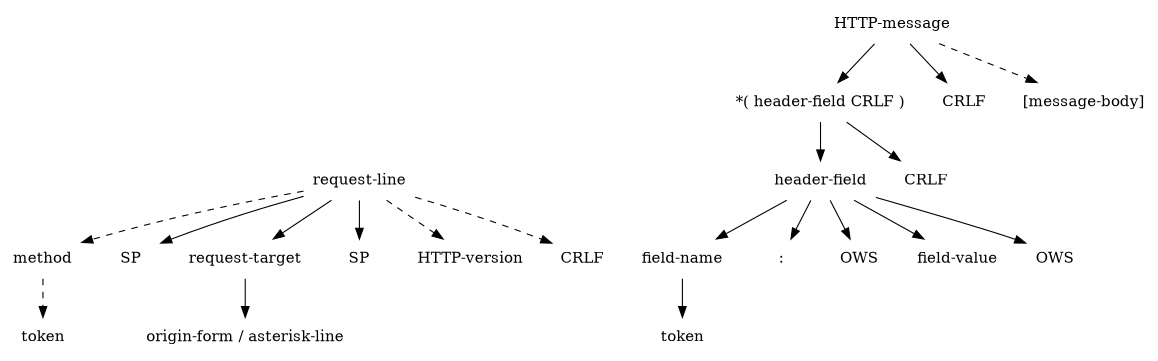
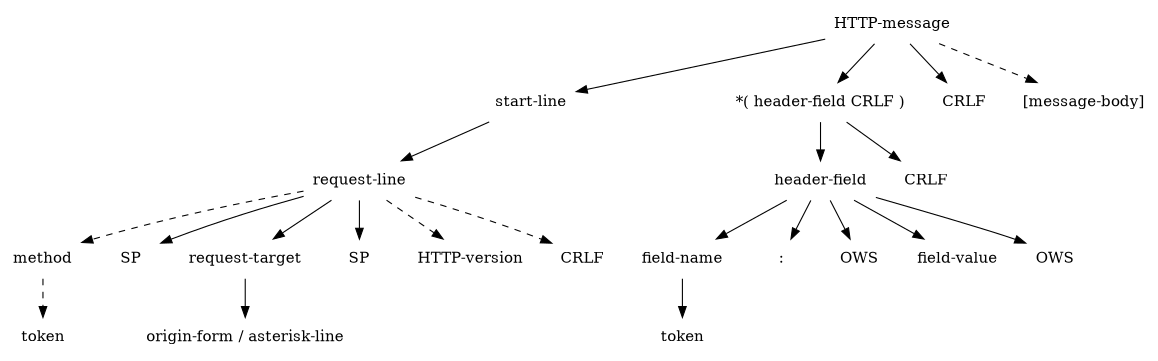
node "start-line": added
